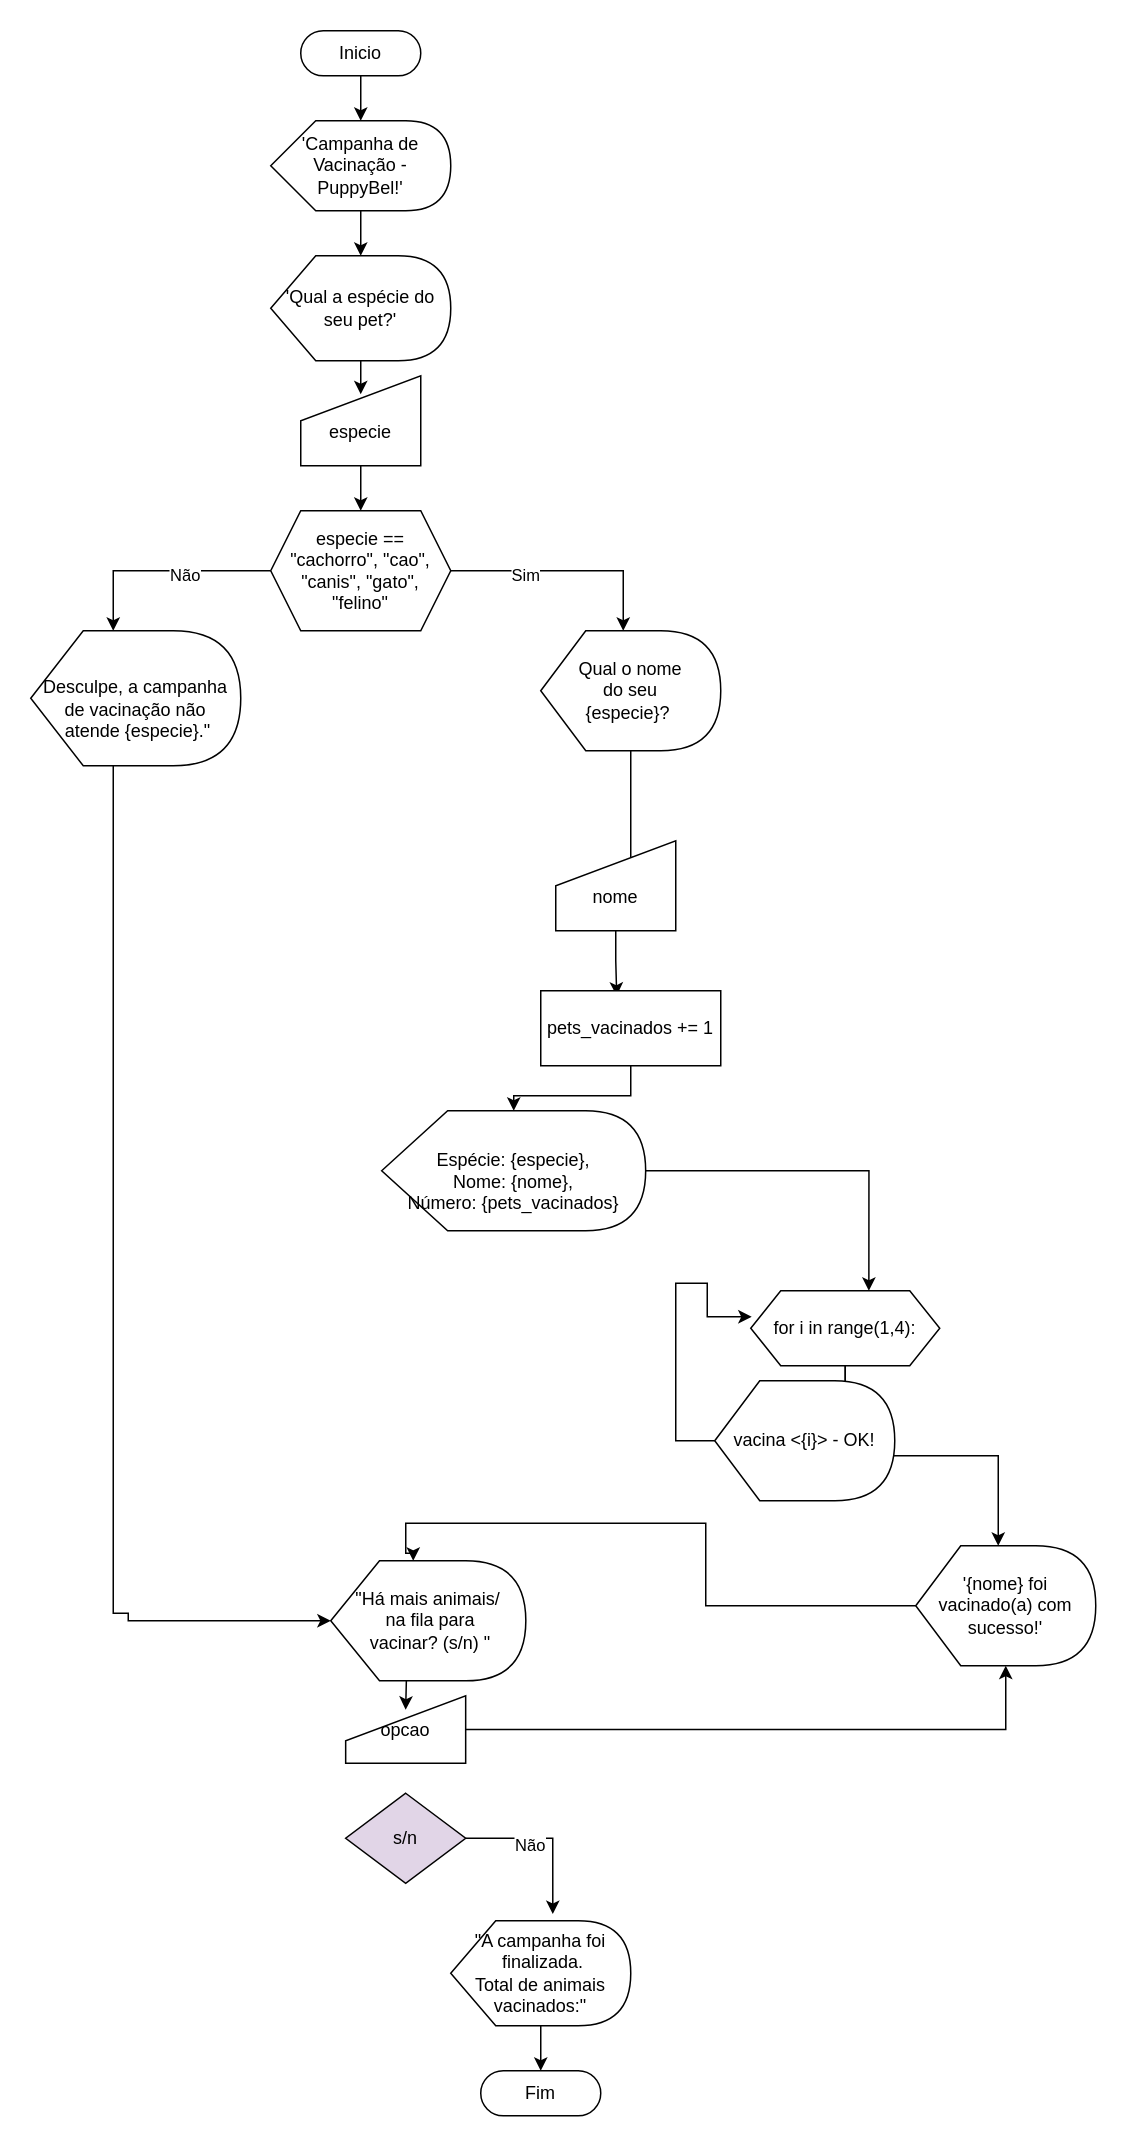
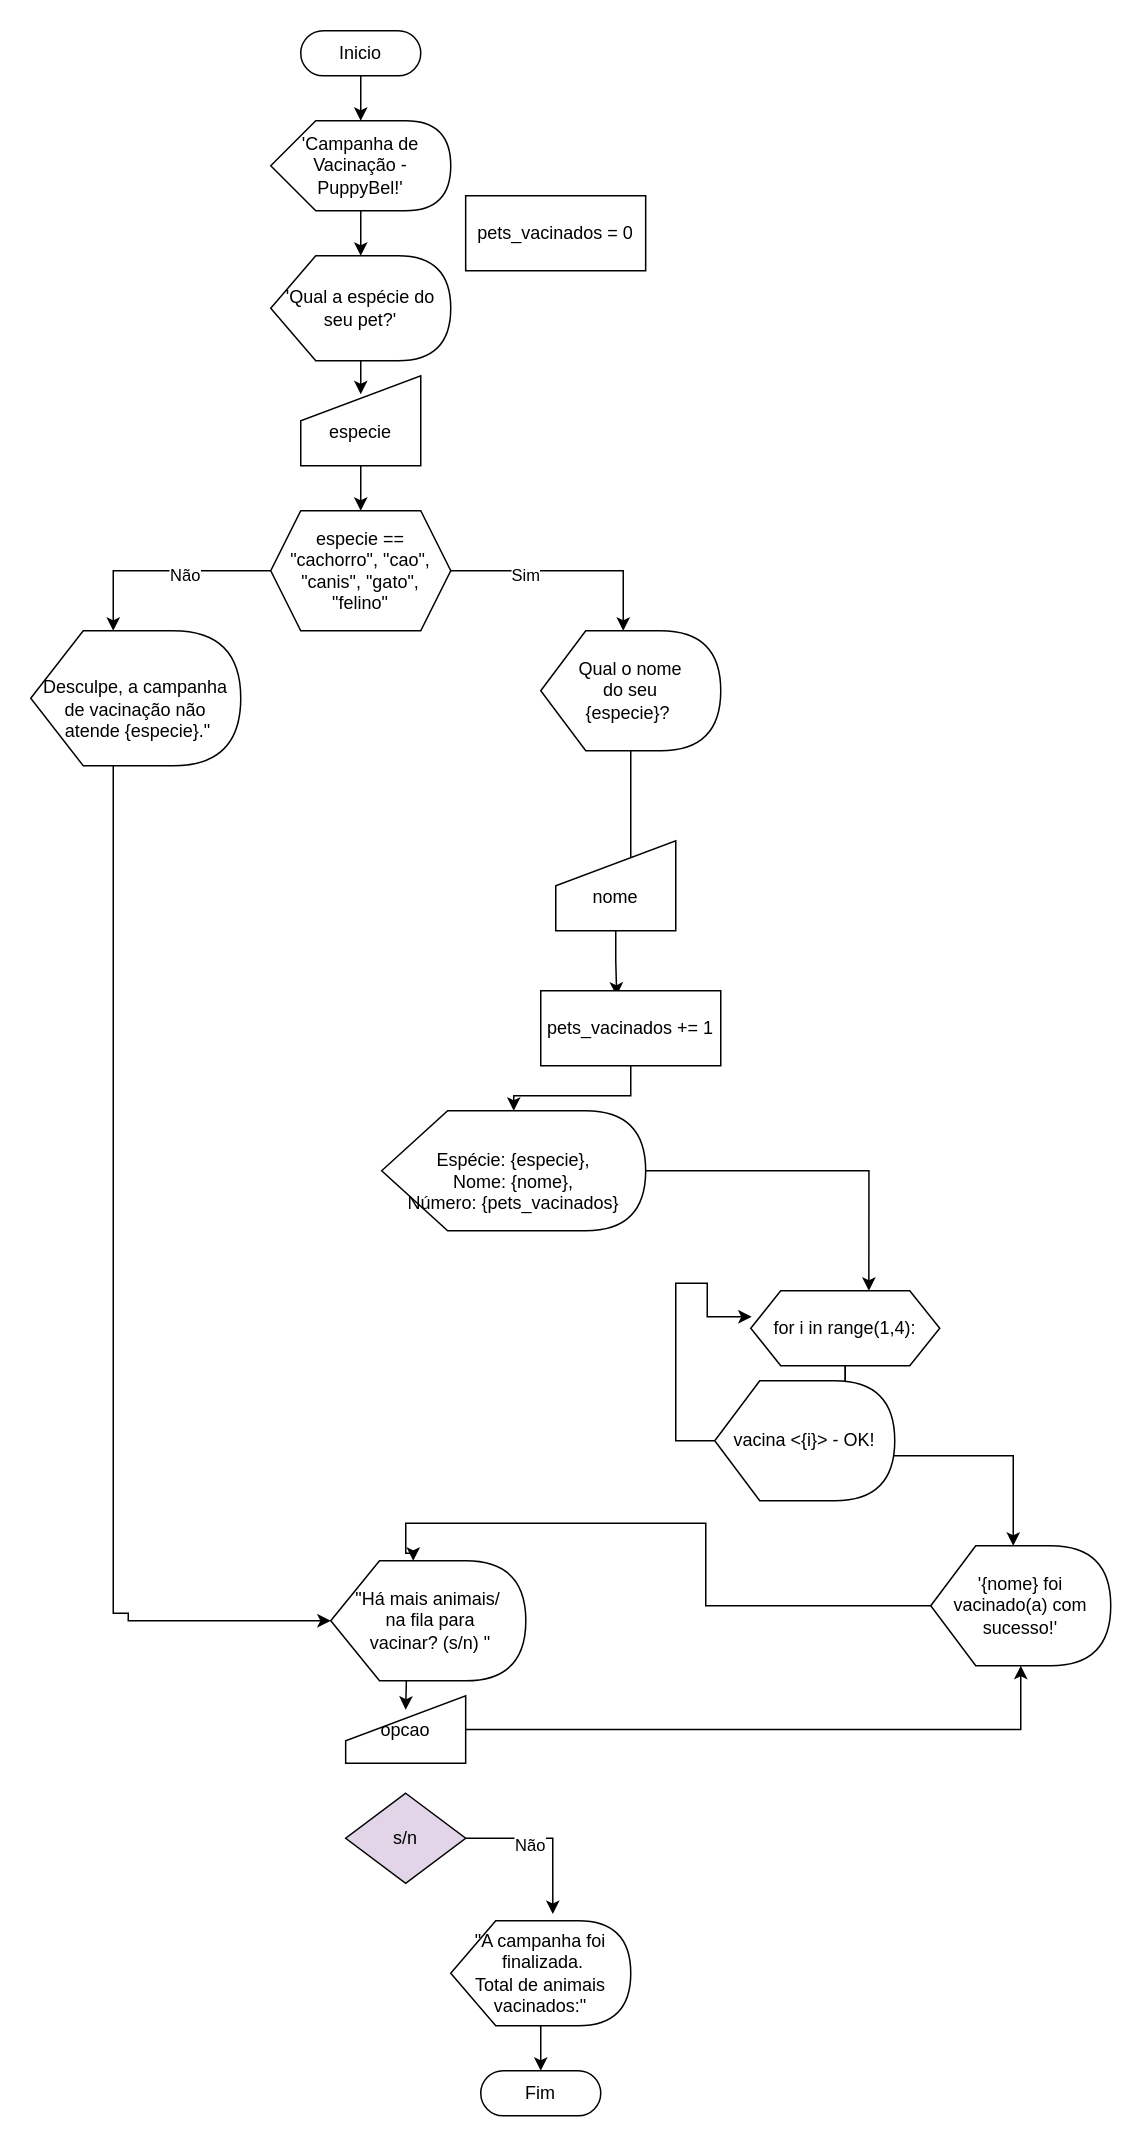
node "pets_vacinados = 0": added
node "'{nome} foi vacinado(a) com sucesso!'": moved (1006, 1606) -> (1021, 1606)
